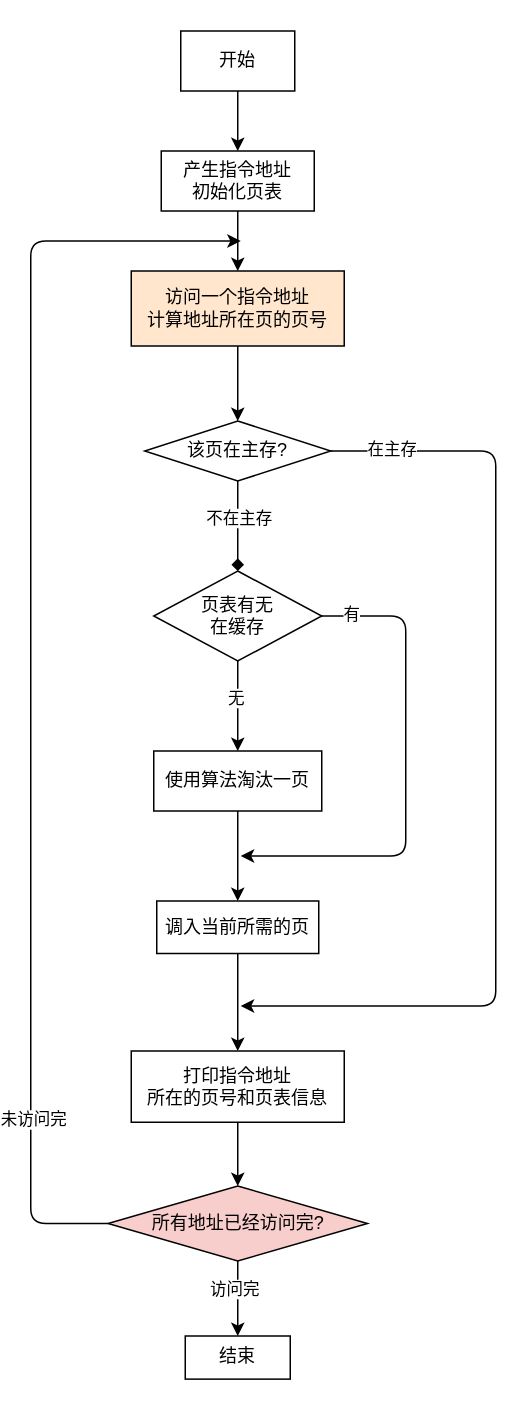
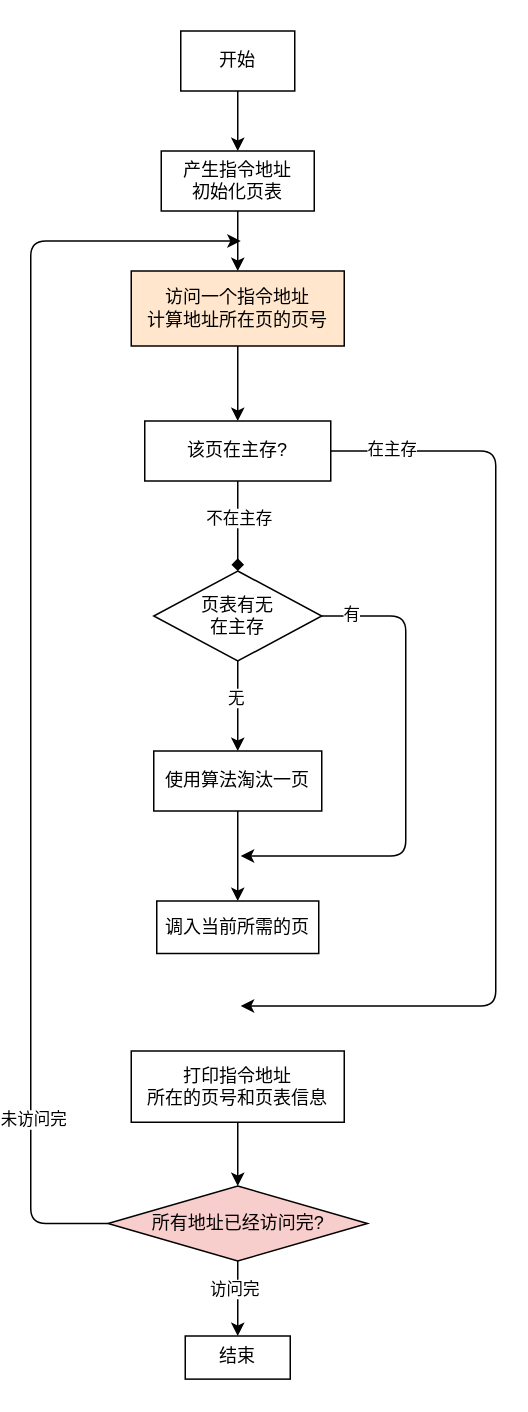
node "该页在主存?": shape diamond -> rectangle
node "页表有无 在缓存": label "页表有无 在缓存" -> "页表有无 在主存"
edge "调入当前所需的页" -> "打印指令地址 所在的页号和页表信息": removed
